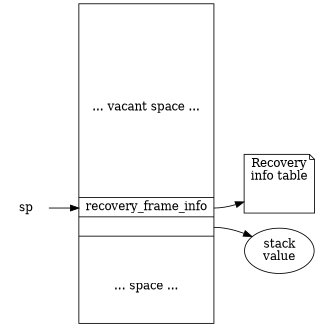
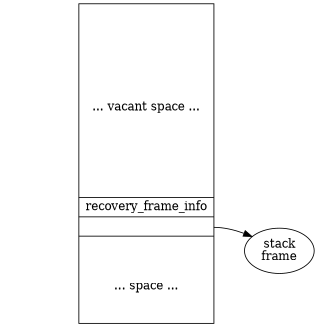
node "Recovery info table": removed
node "sp": removed
node "stack value": label "stack value" -> "stack frame"
